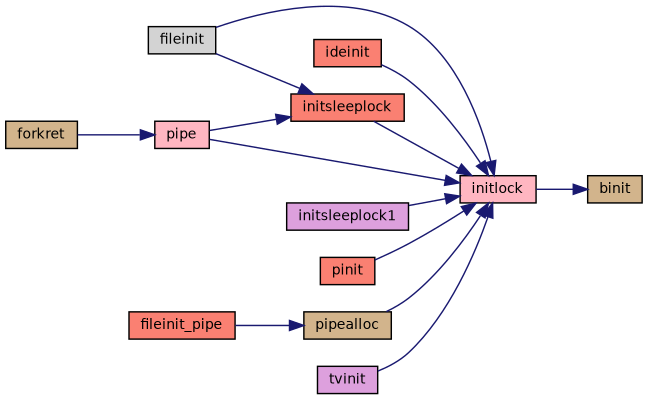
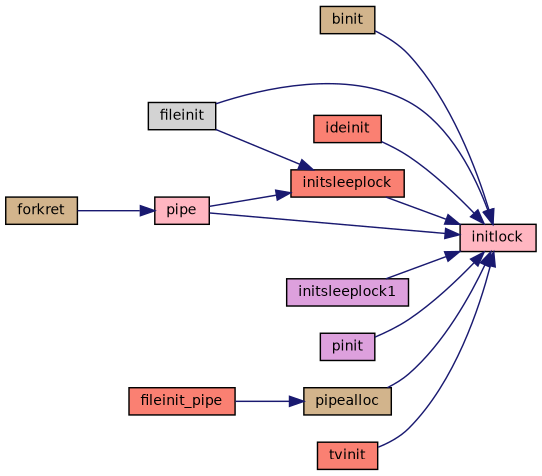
edge "initlock" -> "binit": reversed
node "pinit": fillcolor salmon -> plum
node "tvinit": fillcolor plum -> salmon
